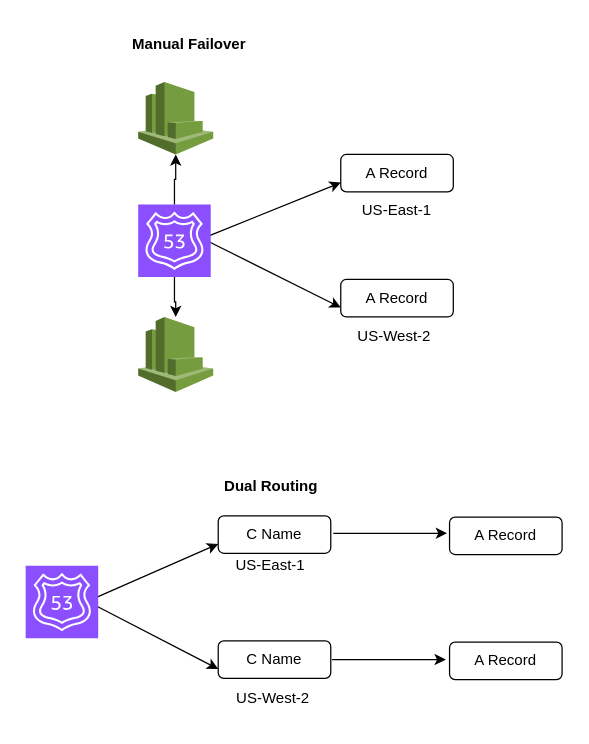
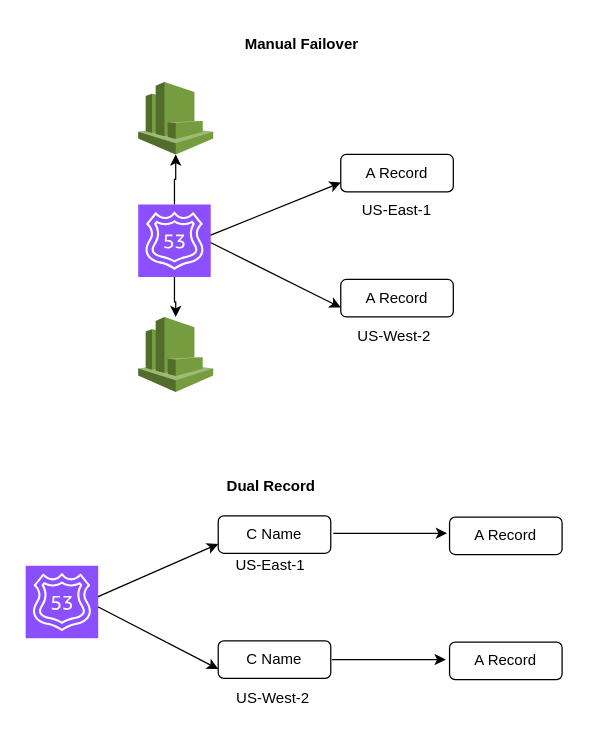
node "Manual Failover": moved (189, 44) -> (302, 44)
node "Dual Routing": label "Dual Routing" -> "Dual Record"
